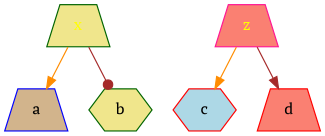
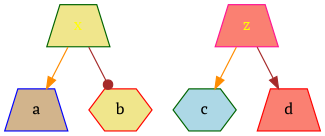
node "b": color darkgreen -> red
node "c": color red -> darkgreen
